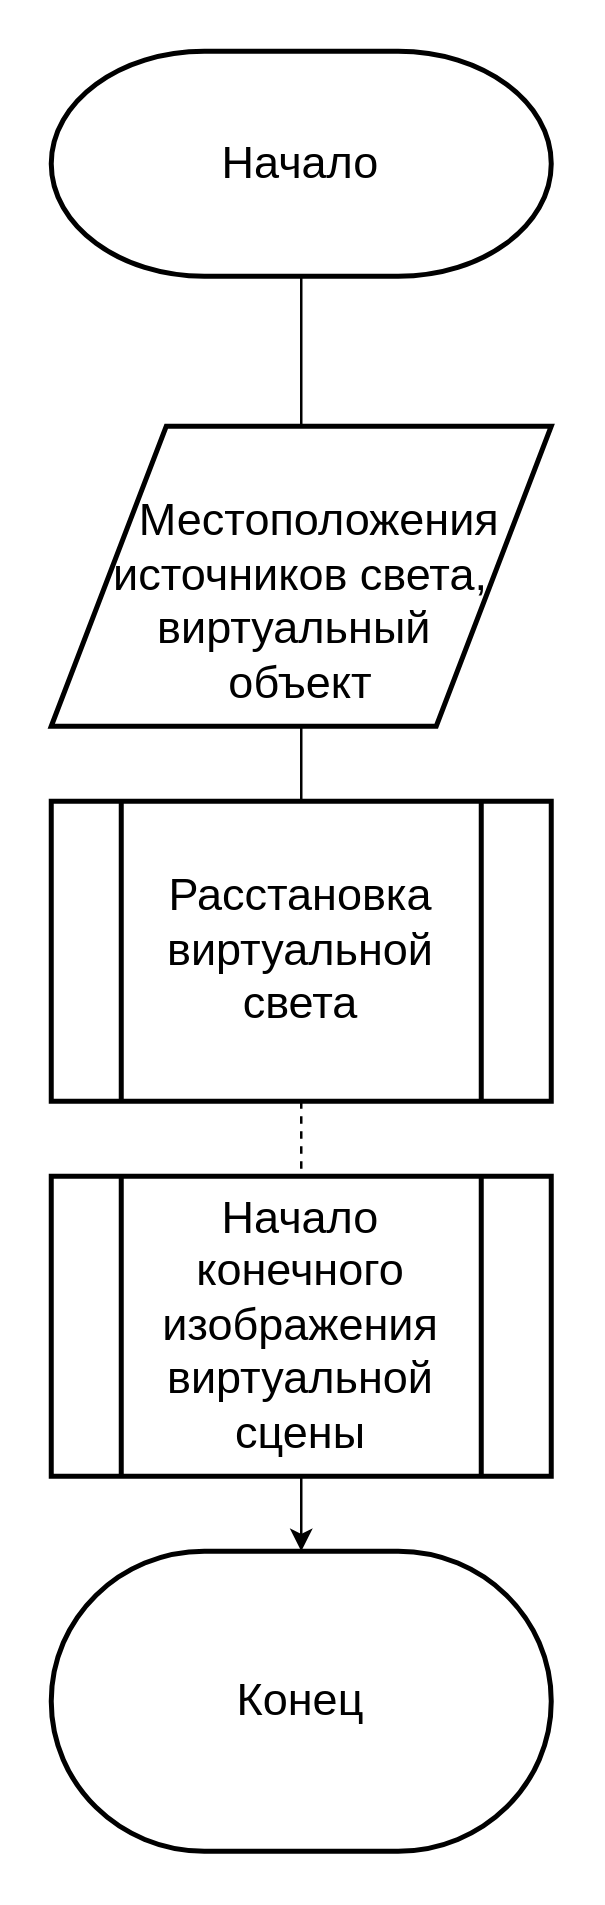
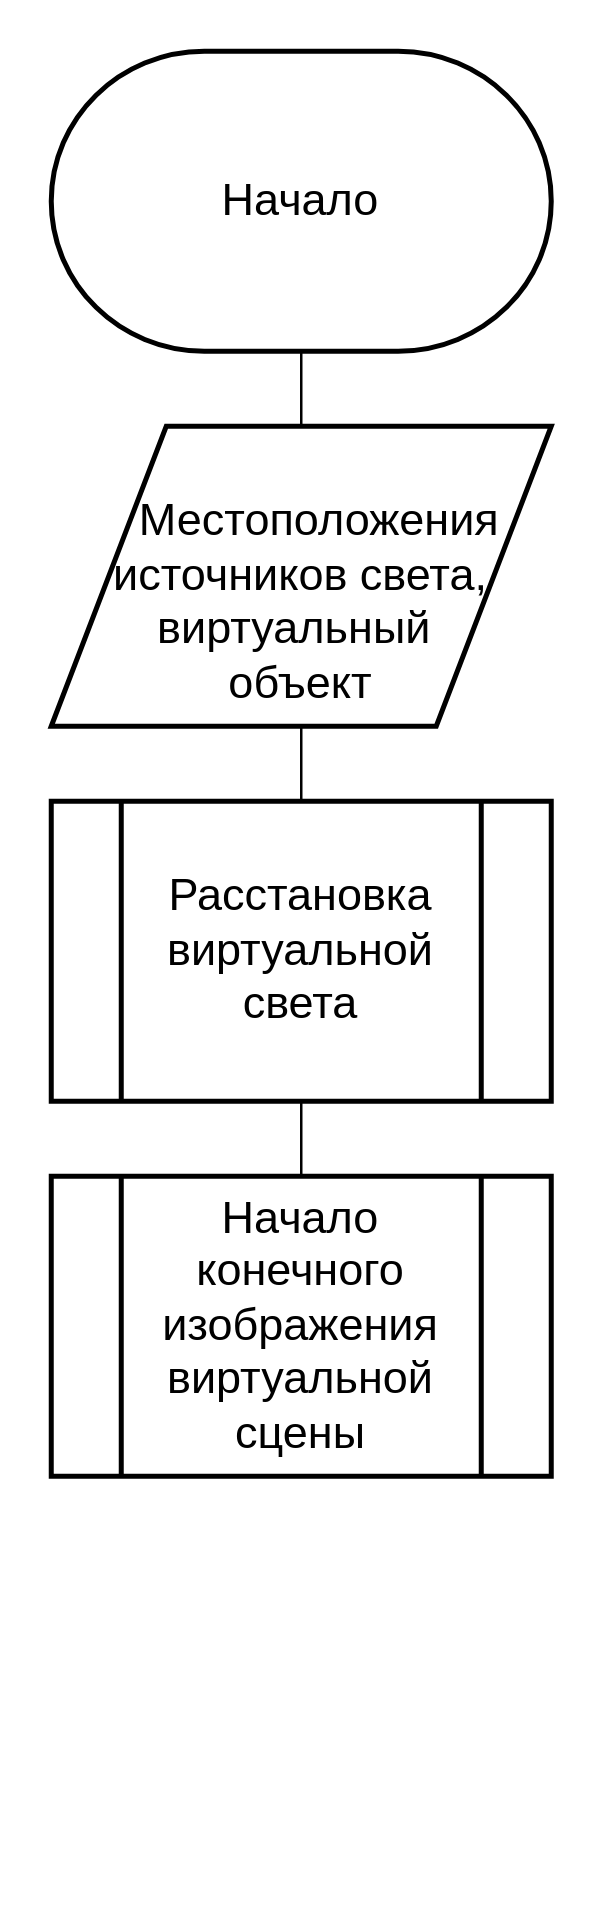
node "Начало": size 500x225 -> 500x300
edge "Расстановка виртуальной света" -- "Начало конечного изображения виртуальной сцены": style dashed -> solid
edge "Начало конечного изображения виртуальной сцены" -> "Конец": removed
node "Конец": removed
